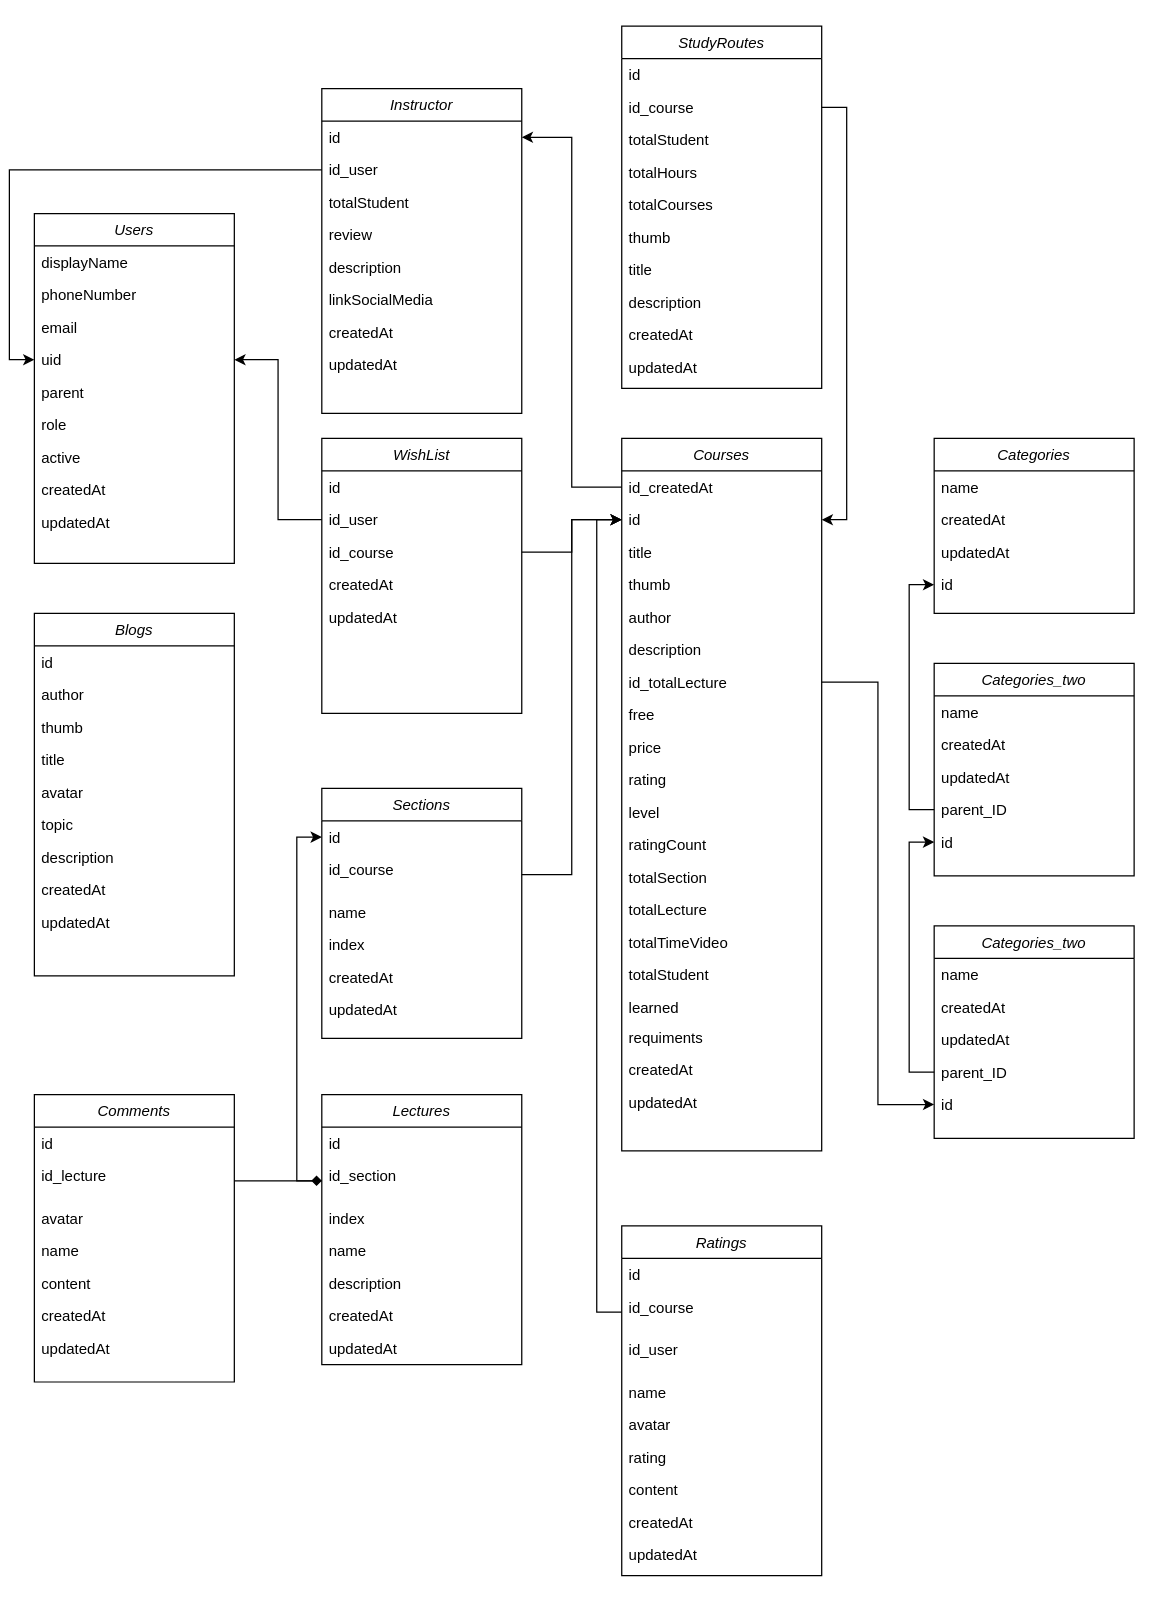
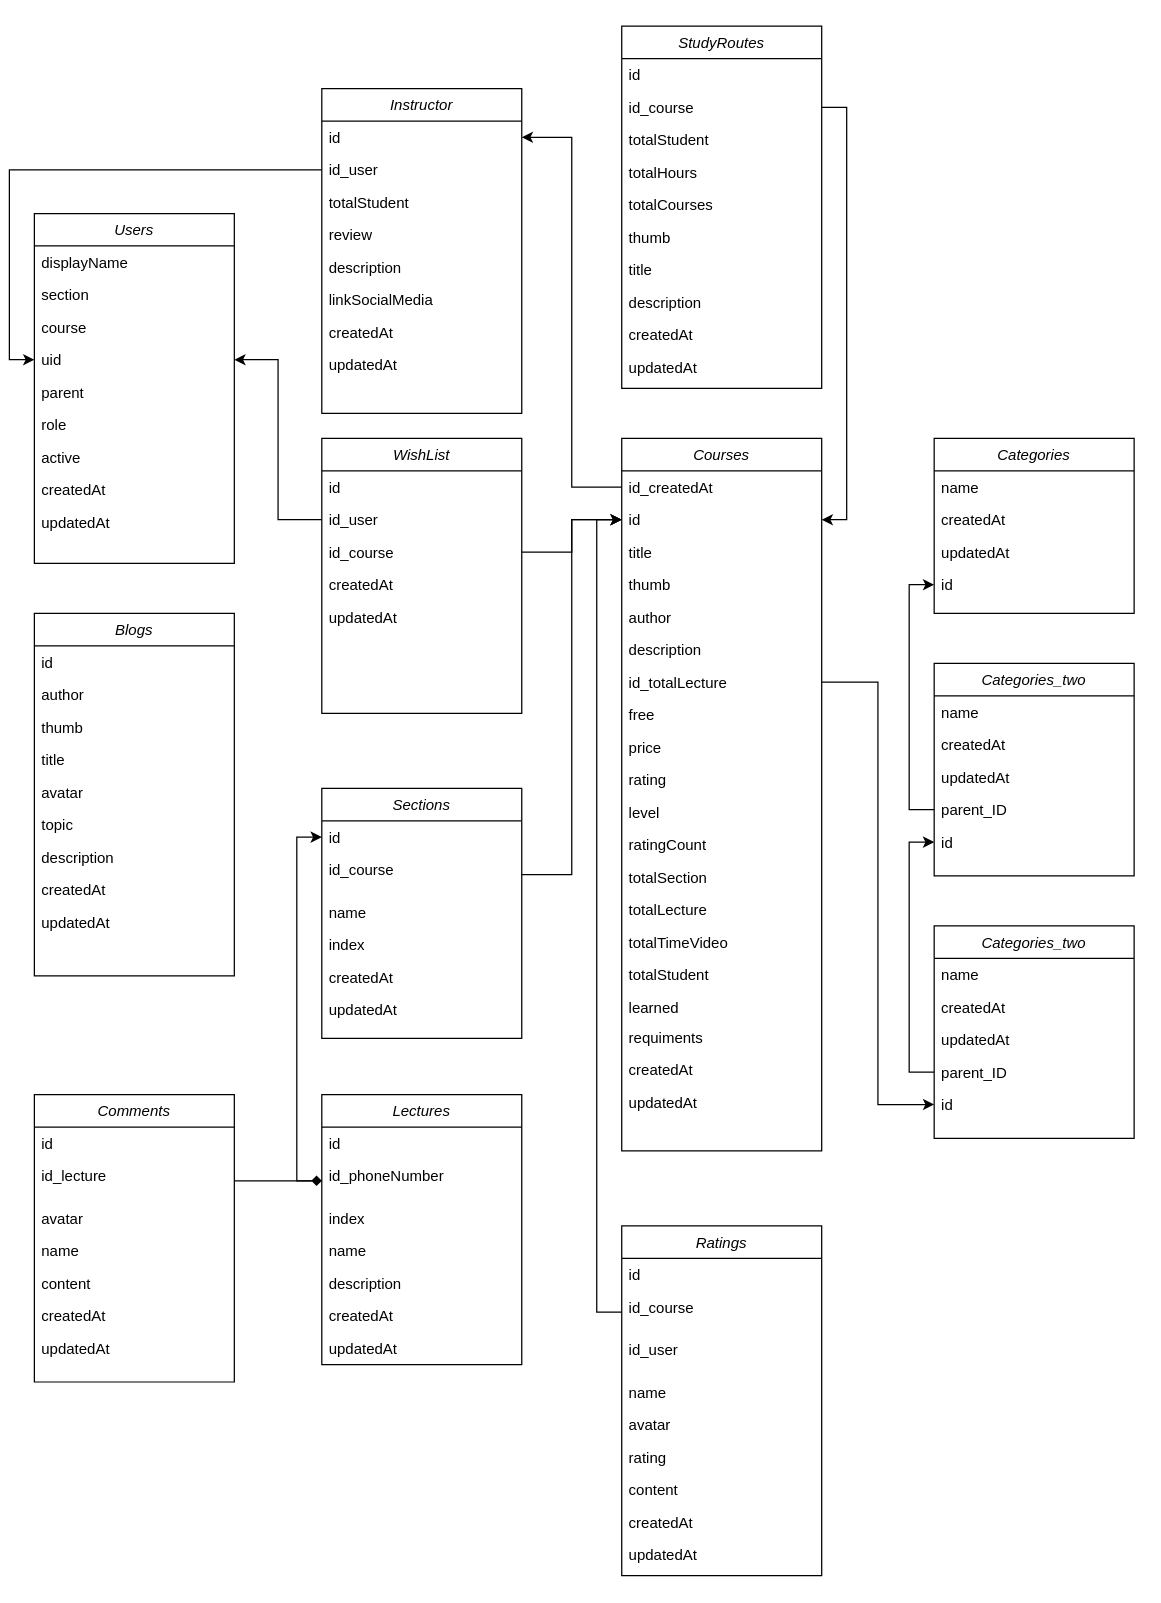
node "phoneNumber": label "phoneNumber" -> "section"
node "email": label "email" -> "course"
node "id_section": label "id_section" -> "id_phoneNumber"
